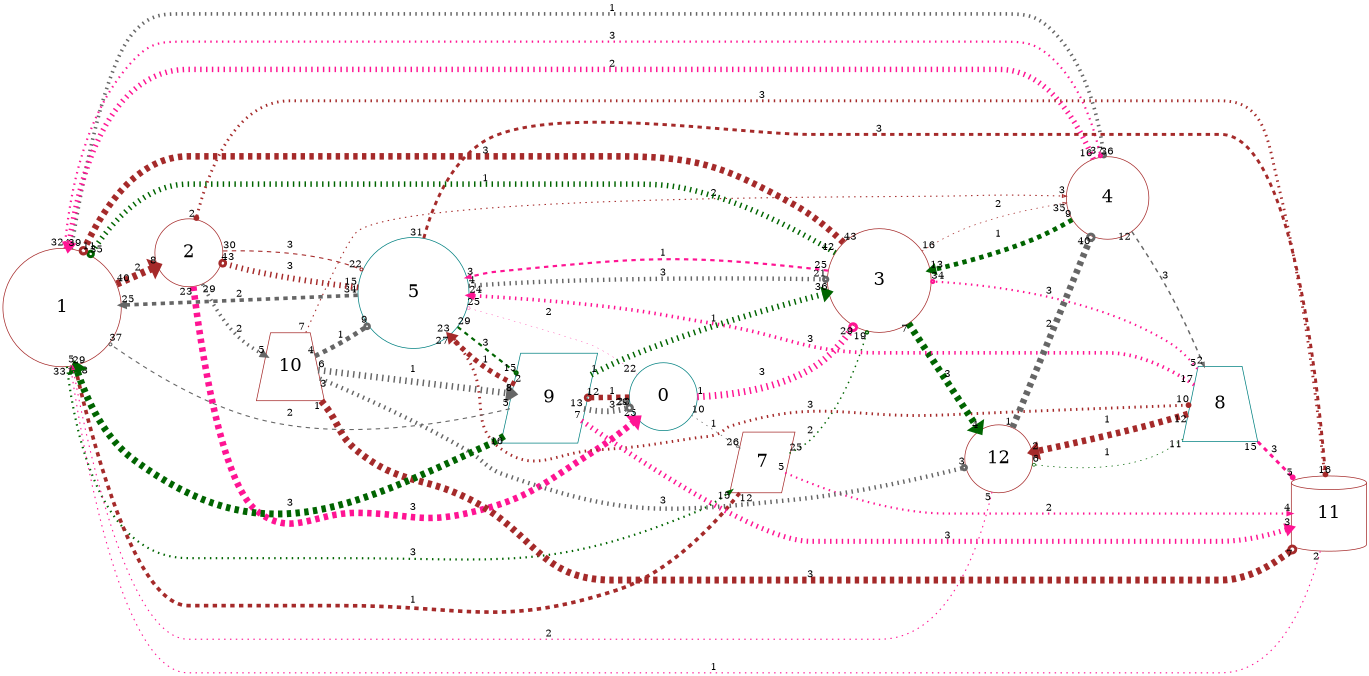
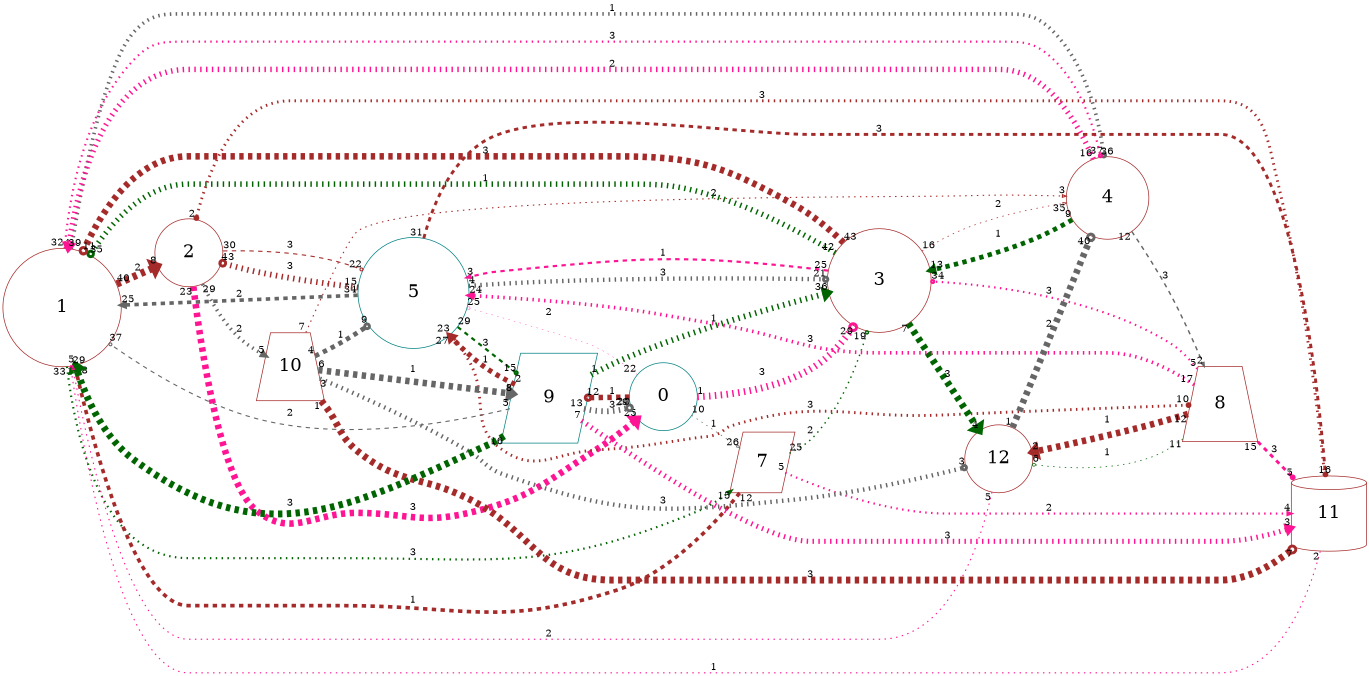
edge "10" -> "9": style dotted -> dashed
node "8": color teal -> brown
